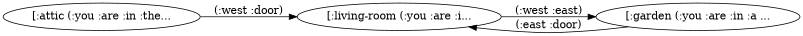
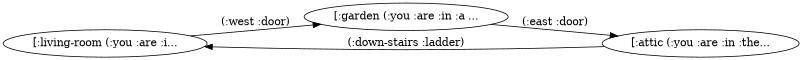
edge "[:attic (:you :are :in :the..." -> "[:living-room (:you :are :i...": label "(:west :door)" -> "(:down-stairs :ladder)"
edge "[:living-room (:you :are :i..." -> "[:garden (:you :are :in :a ...": label "(:west :east)" -> "(:west :door)"
edge "[:garden (:you :are :in :a ..." -> "[:living-room (:you :are :i...": now "[:garden (:you :are :in :a ..." -> "[:attic (:you :are :in :the..."
